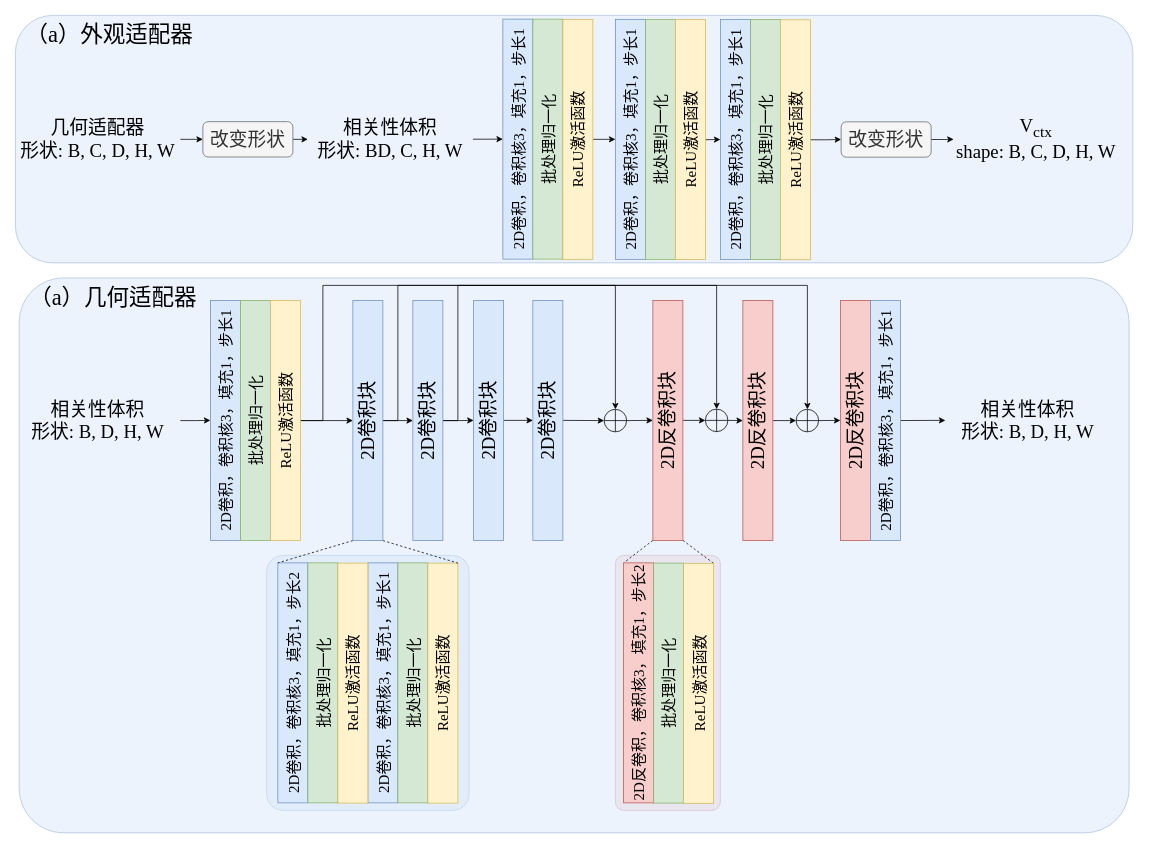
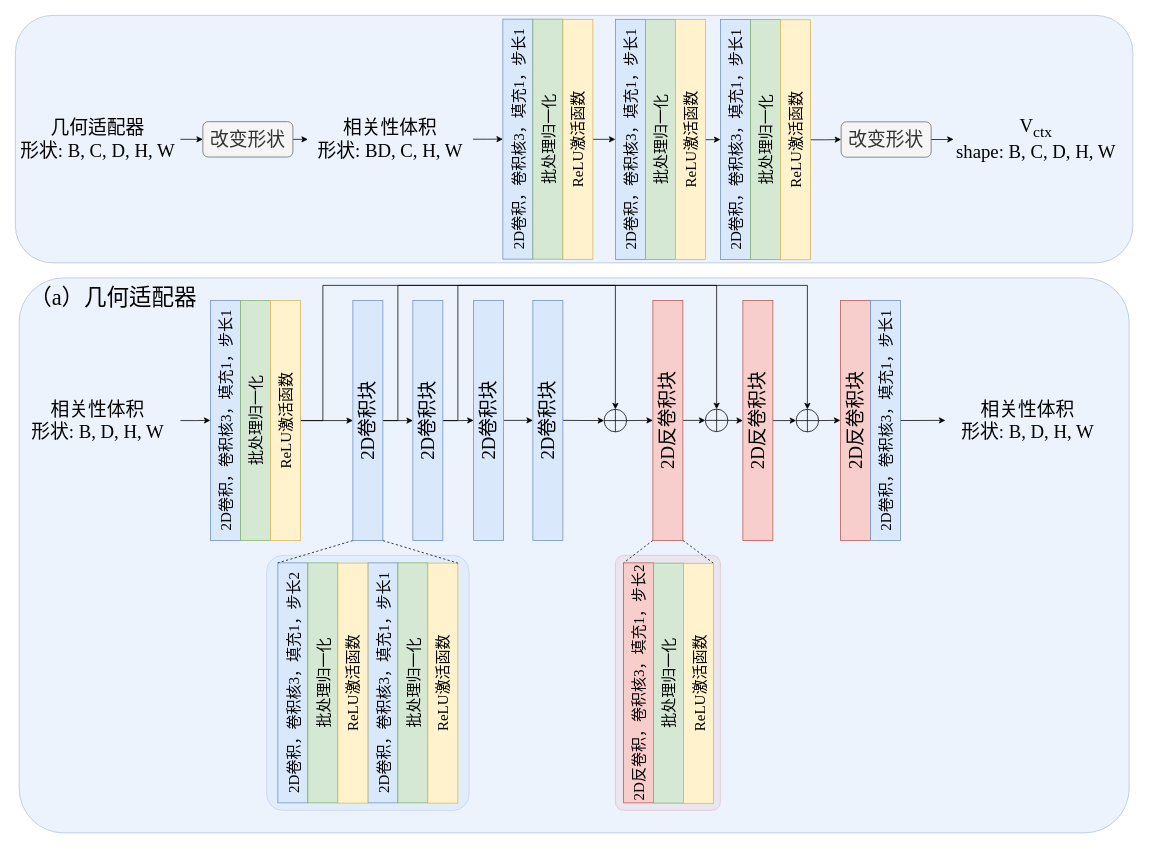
node "（a）外观适配器": removed
